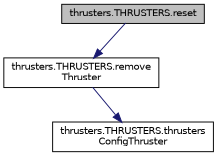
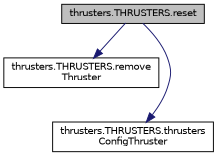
edge "thrusters.THRUSTERS.remove Thruster" -> "thrusters.THRUSTERS.thrusters ConfigThruster": now "thrusters.THRUSTERS.reset" -> "thrusters.THRUSTERS.thrusters ConfigThruster"
